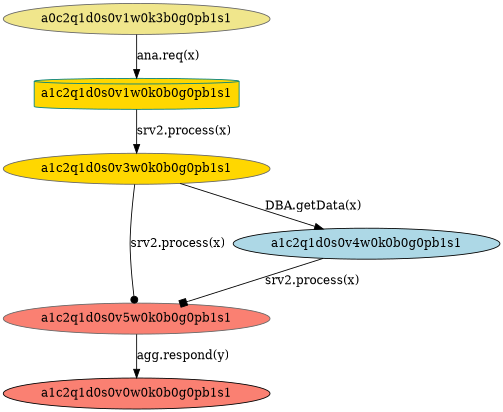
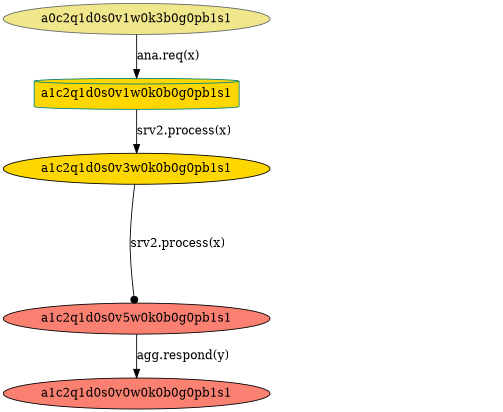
node "a1c2q1d0s0v3w0k0b0g0pb1s1": color gray40 -> black
node "a1c2q1d0s0v4w0k0b0g0pb1s1": removed
node "a1c2q1d0s0v5w0k0b0g0pb1s1": color gray40 -> black
